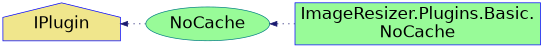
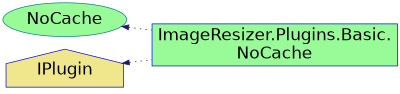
edge "NoCache" -> "IPlugin": now "ImageResizer.Plugins.Basic. NoCache" -> "IPlugin"
